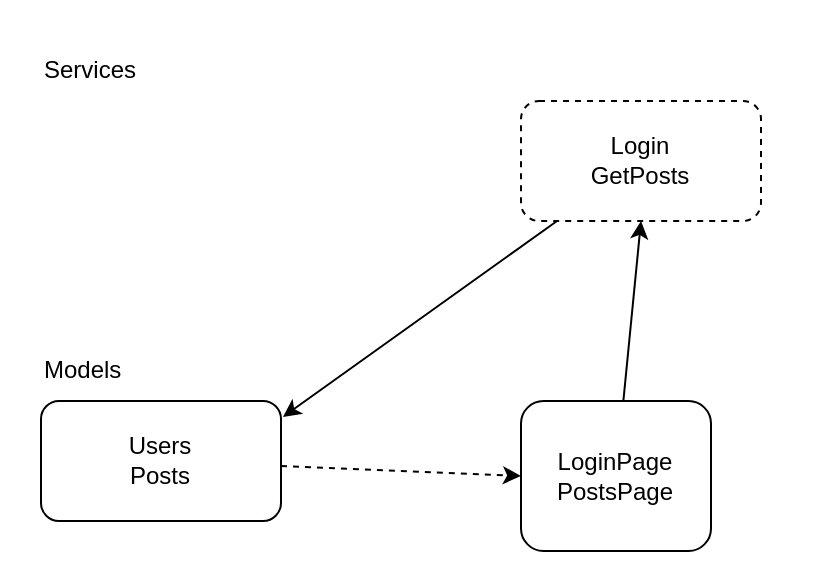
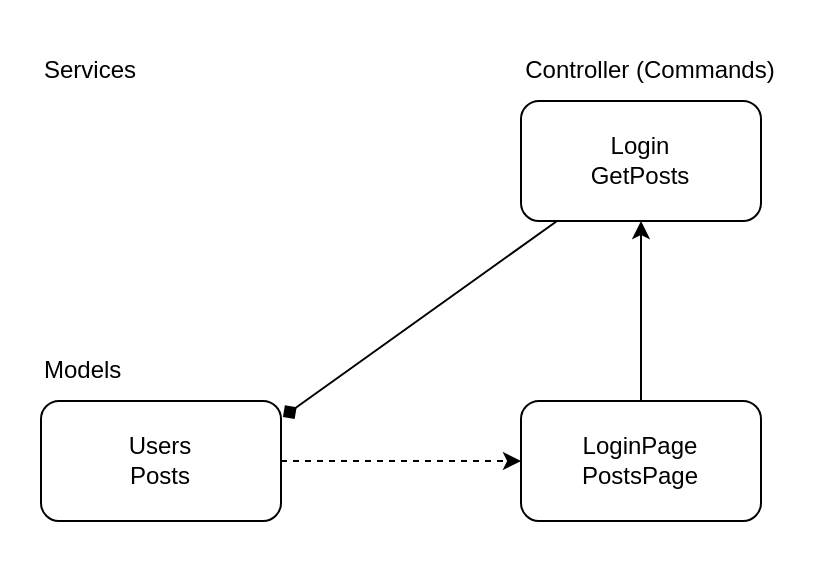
node "Controller (Commands)": added
node "Login GetPosts": style dashed -> solid
edge "Login GetPosts" -> "Users Posts": arrowhead classic -> diamond
node "LoginPage PostsPage": size 190x150 -> 240x120
